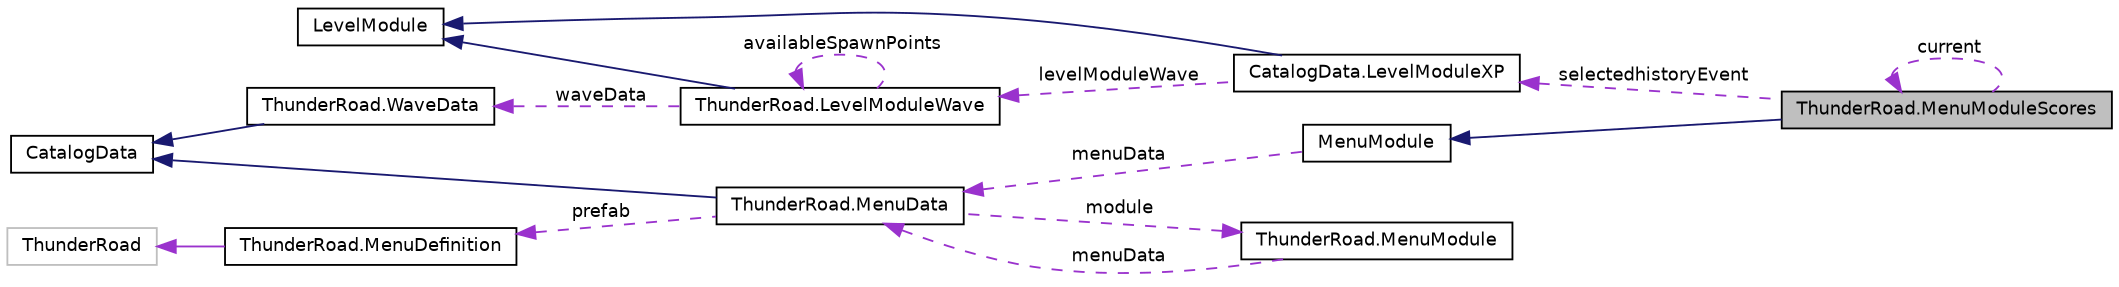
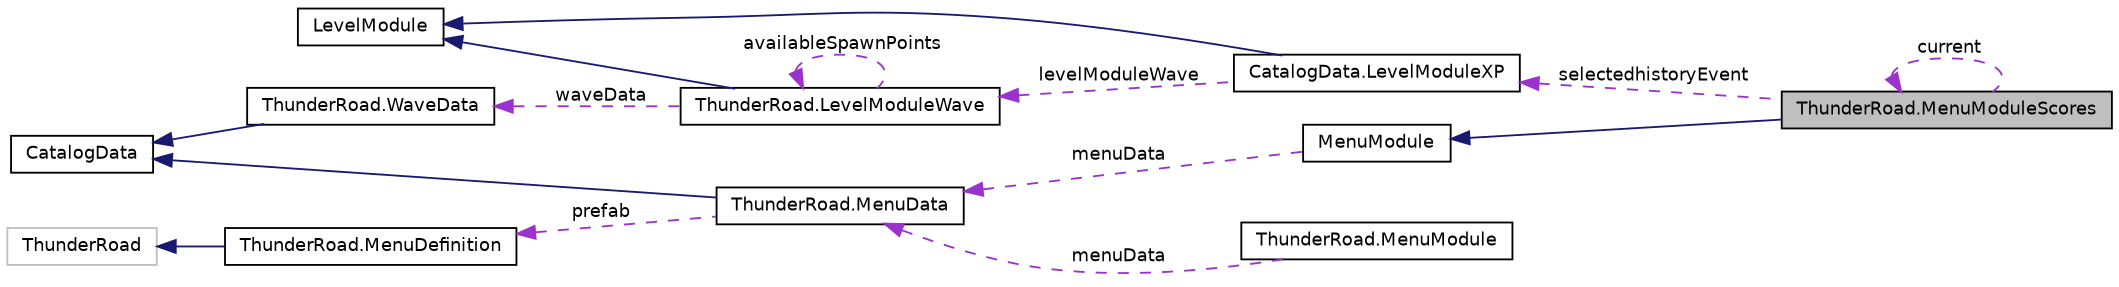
edge "ThunderRoad.MenuData" -> "ThunderRoad.MenuModule": removed, label "module"
edge "ThunderRoad.MenuDefinition" -> "ThunderRoad": color darkorchid3 -> midnightblue
